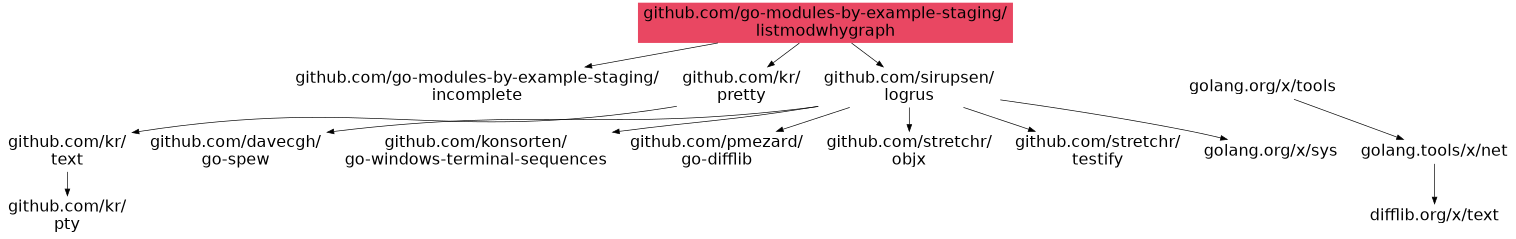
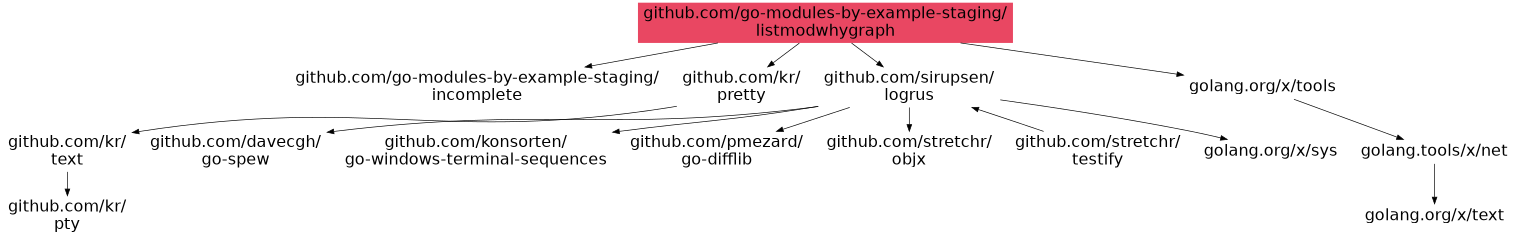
edge "github.com/go-modules-by-example-staging/ listmodwhygraph" -> "golang.org/x/tools": added
edge "github.com/sirupsen/ logrus" -> "github.com/stretchr/ testify": reversed
node "difflib.org/x/text": label "difflib.org/x/text" -> "golang.org/x/text"
